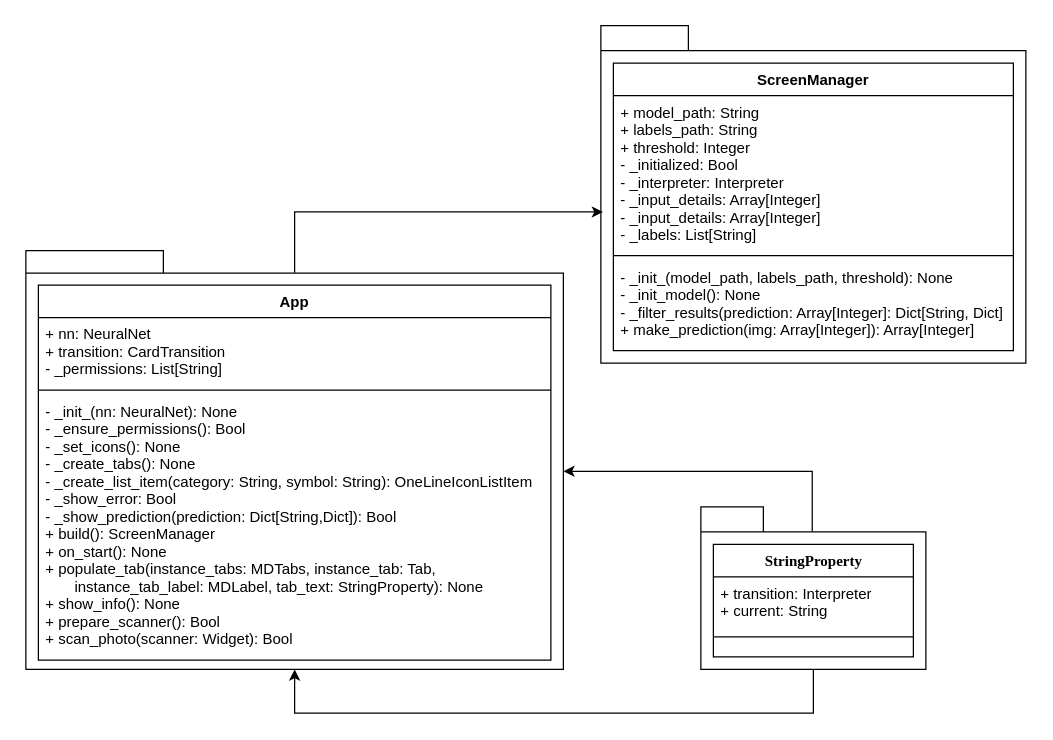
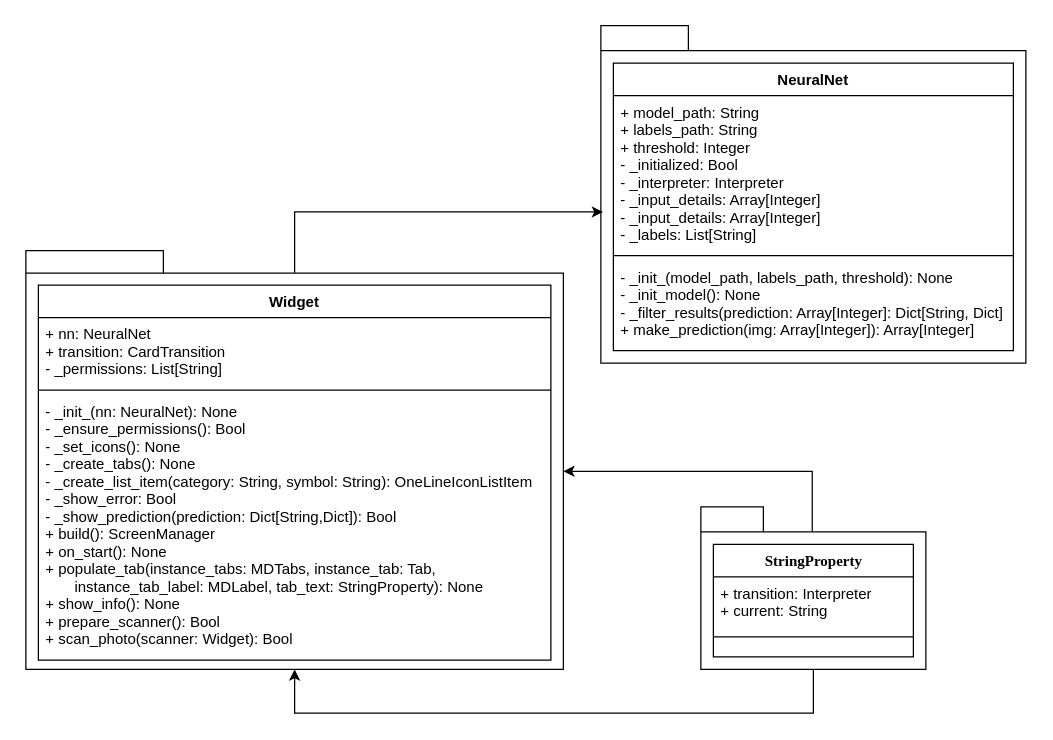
node "ScreenManager": label "ScreenManager" -> "NeuralNet"
node "App": label "App" -> "Widget"
